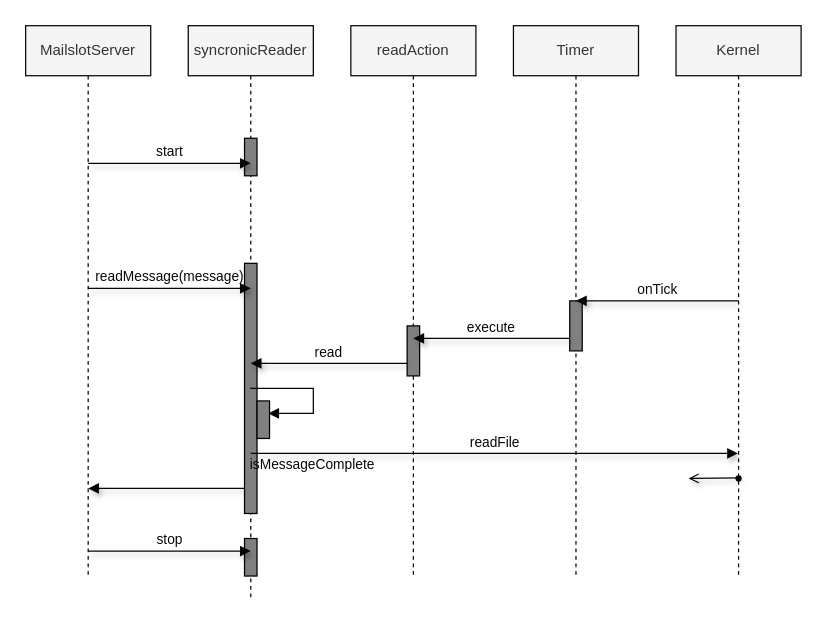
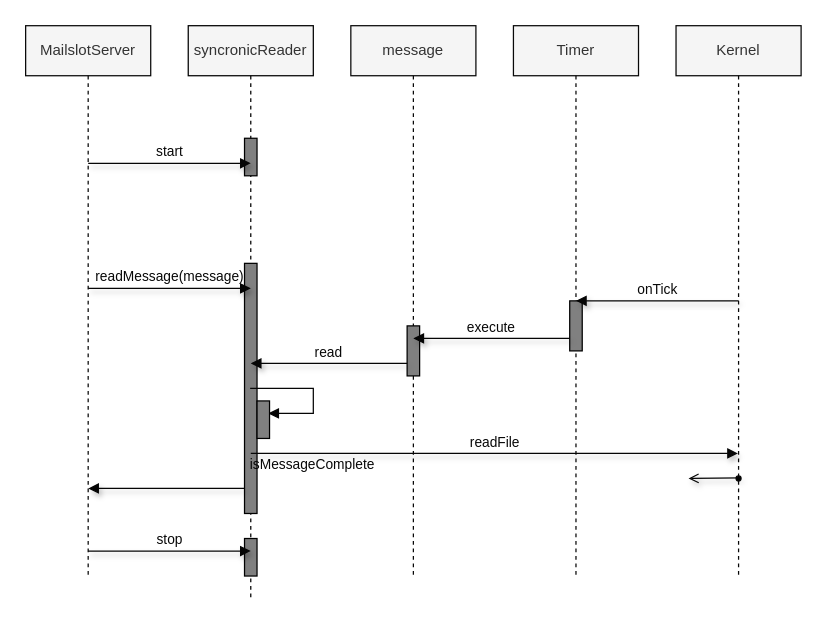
node "readAction": label "readAction" -> "message"
